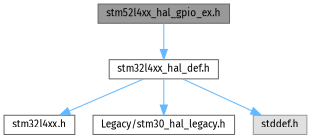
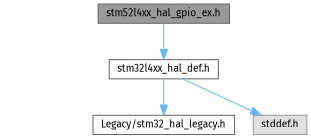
node "stm32l4xx.h": removed
node "Legacy/stm30_hal_legacy.h": label "Legacy/stm30_hal_legacy.h" -> "Legacy/stm32_hal_legacy.h"
